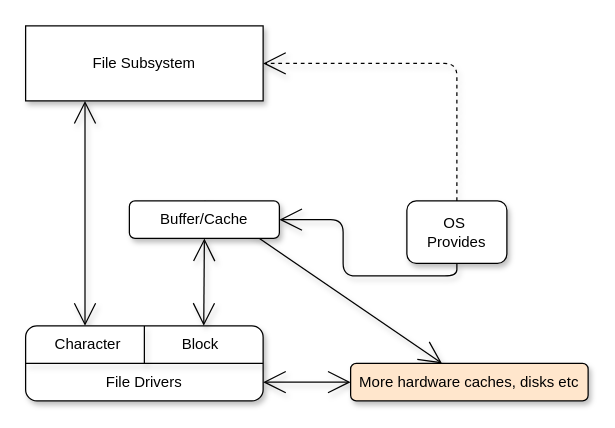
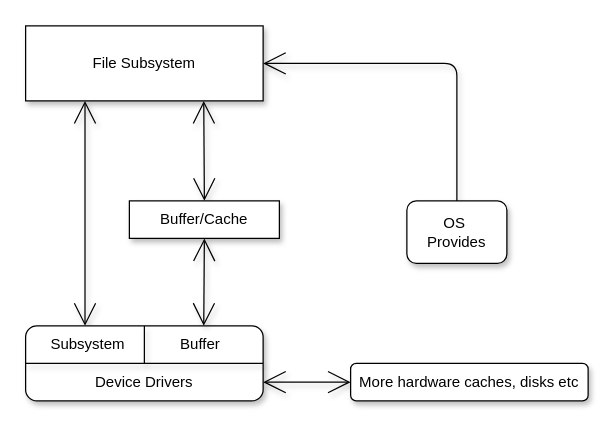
edge "OS Provides" -> "File Subsystem": style dashed -> solid
node "Buffer/Cache": shape rounded rectangle -> rectangle
edge "OS Provides" -> "Buffer/Cache": removed
edge "Buffer/Cache" -- "More hardware caches, disks etc": now "Buffer/Cache" -- "File Subsystem"
node "Character": label "Character" -> "Subsystem"
node "Block": label "Block" -> "Buffer"
node "File Drivers": label "File Drivers" -> "Device Drivers"
node "More hardware caches, disks etc": fillcolor #ffe6cc -> #ffffff
